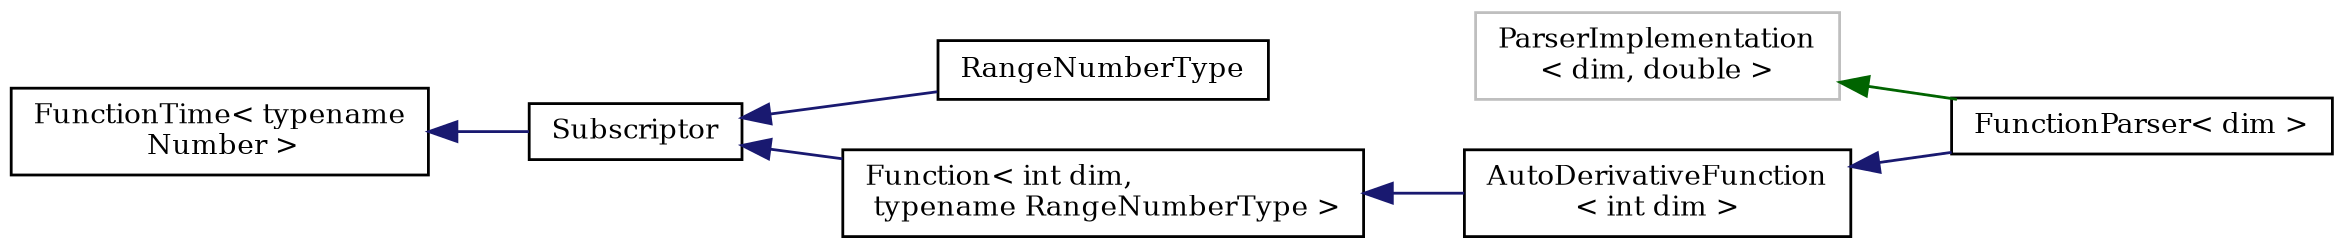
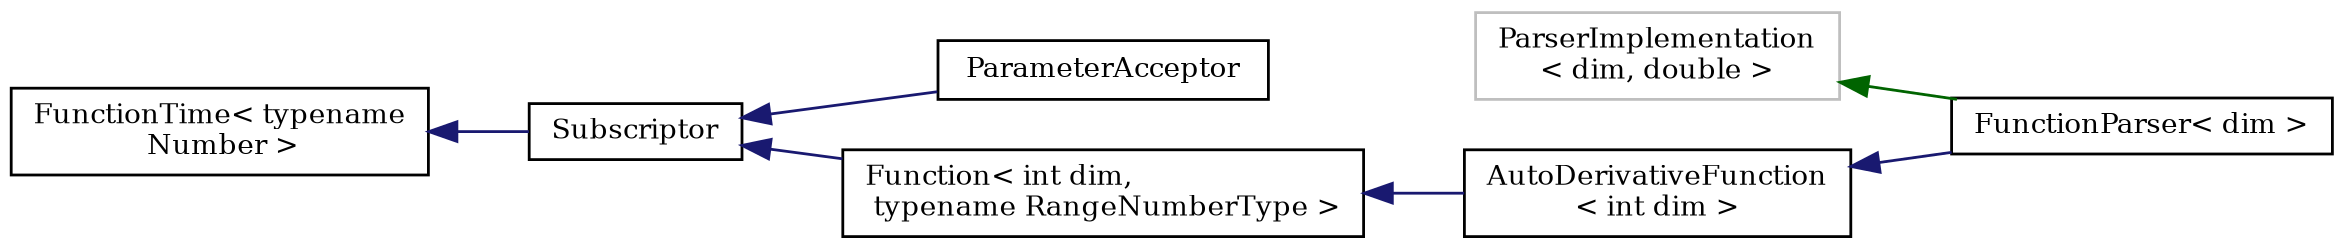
node "RangeNumberType": label "RangeNumberType" -> "ParameterAcceptor"
